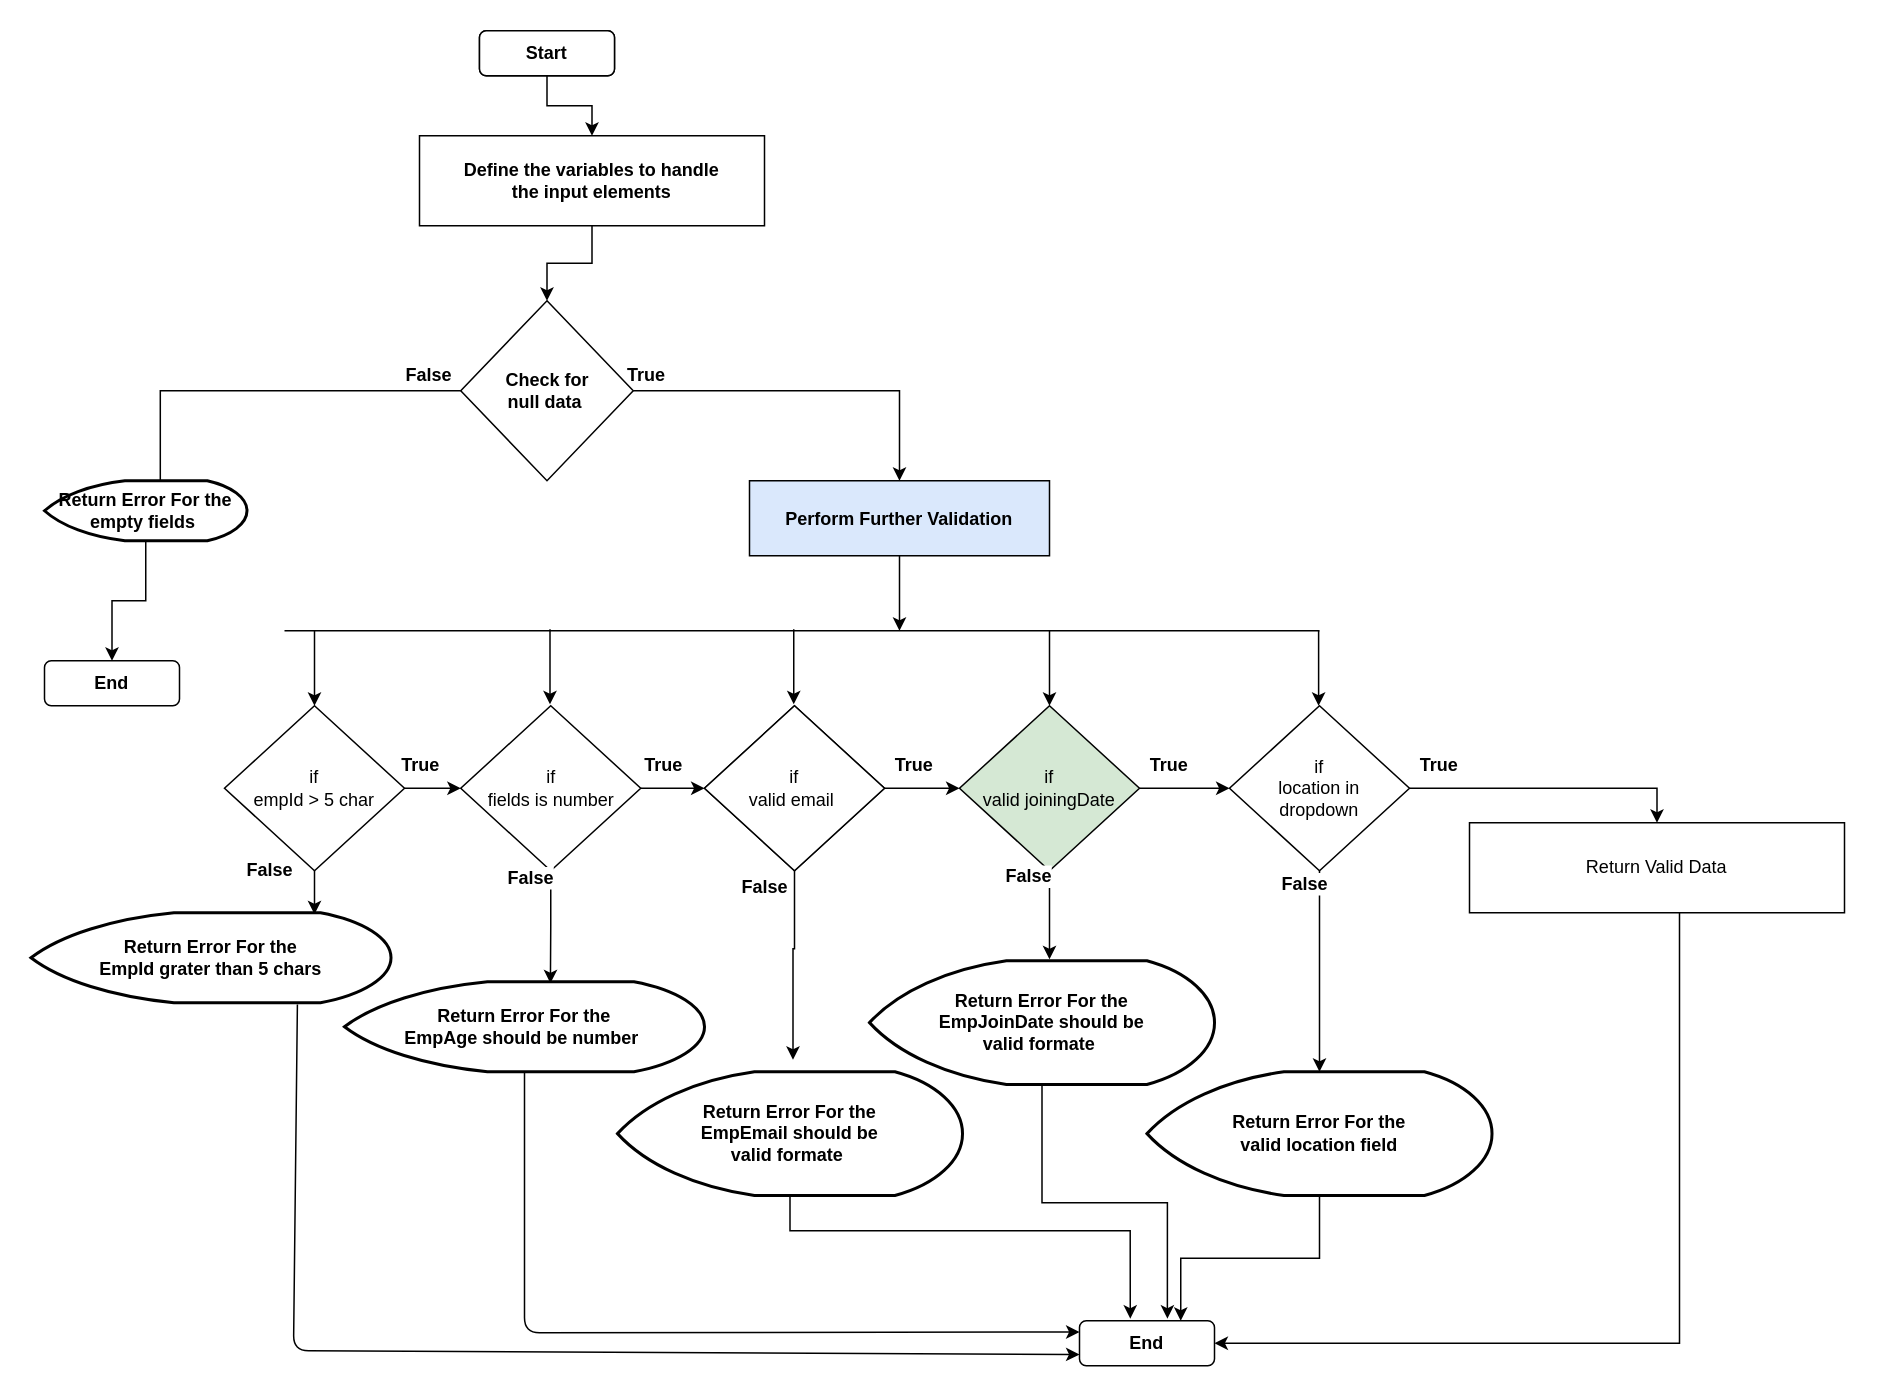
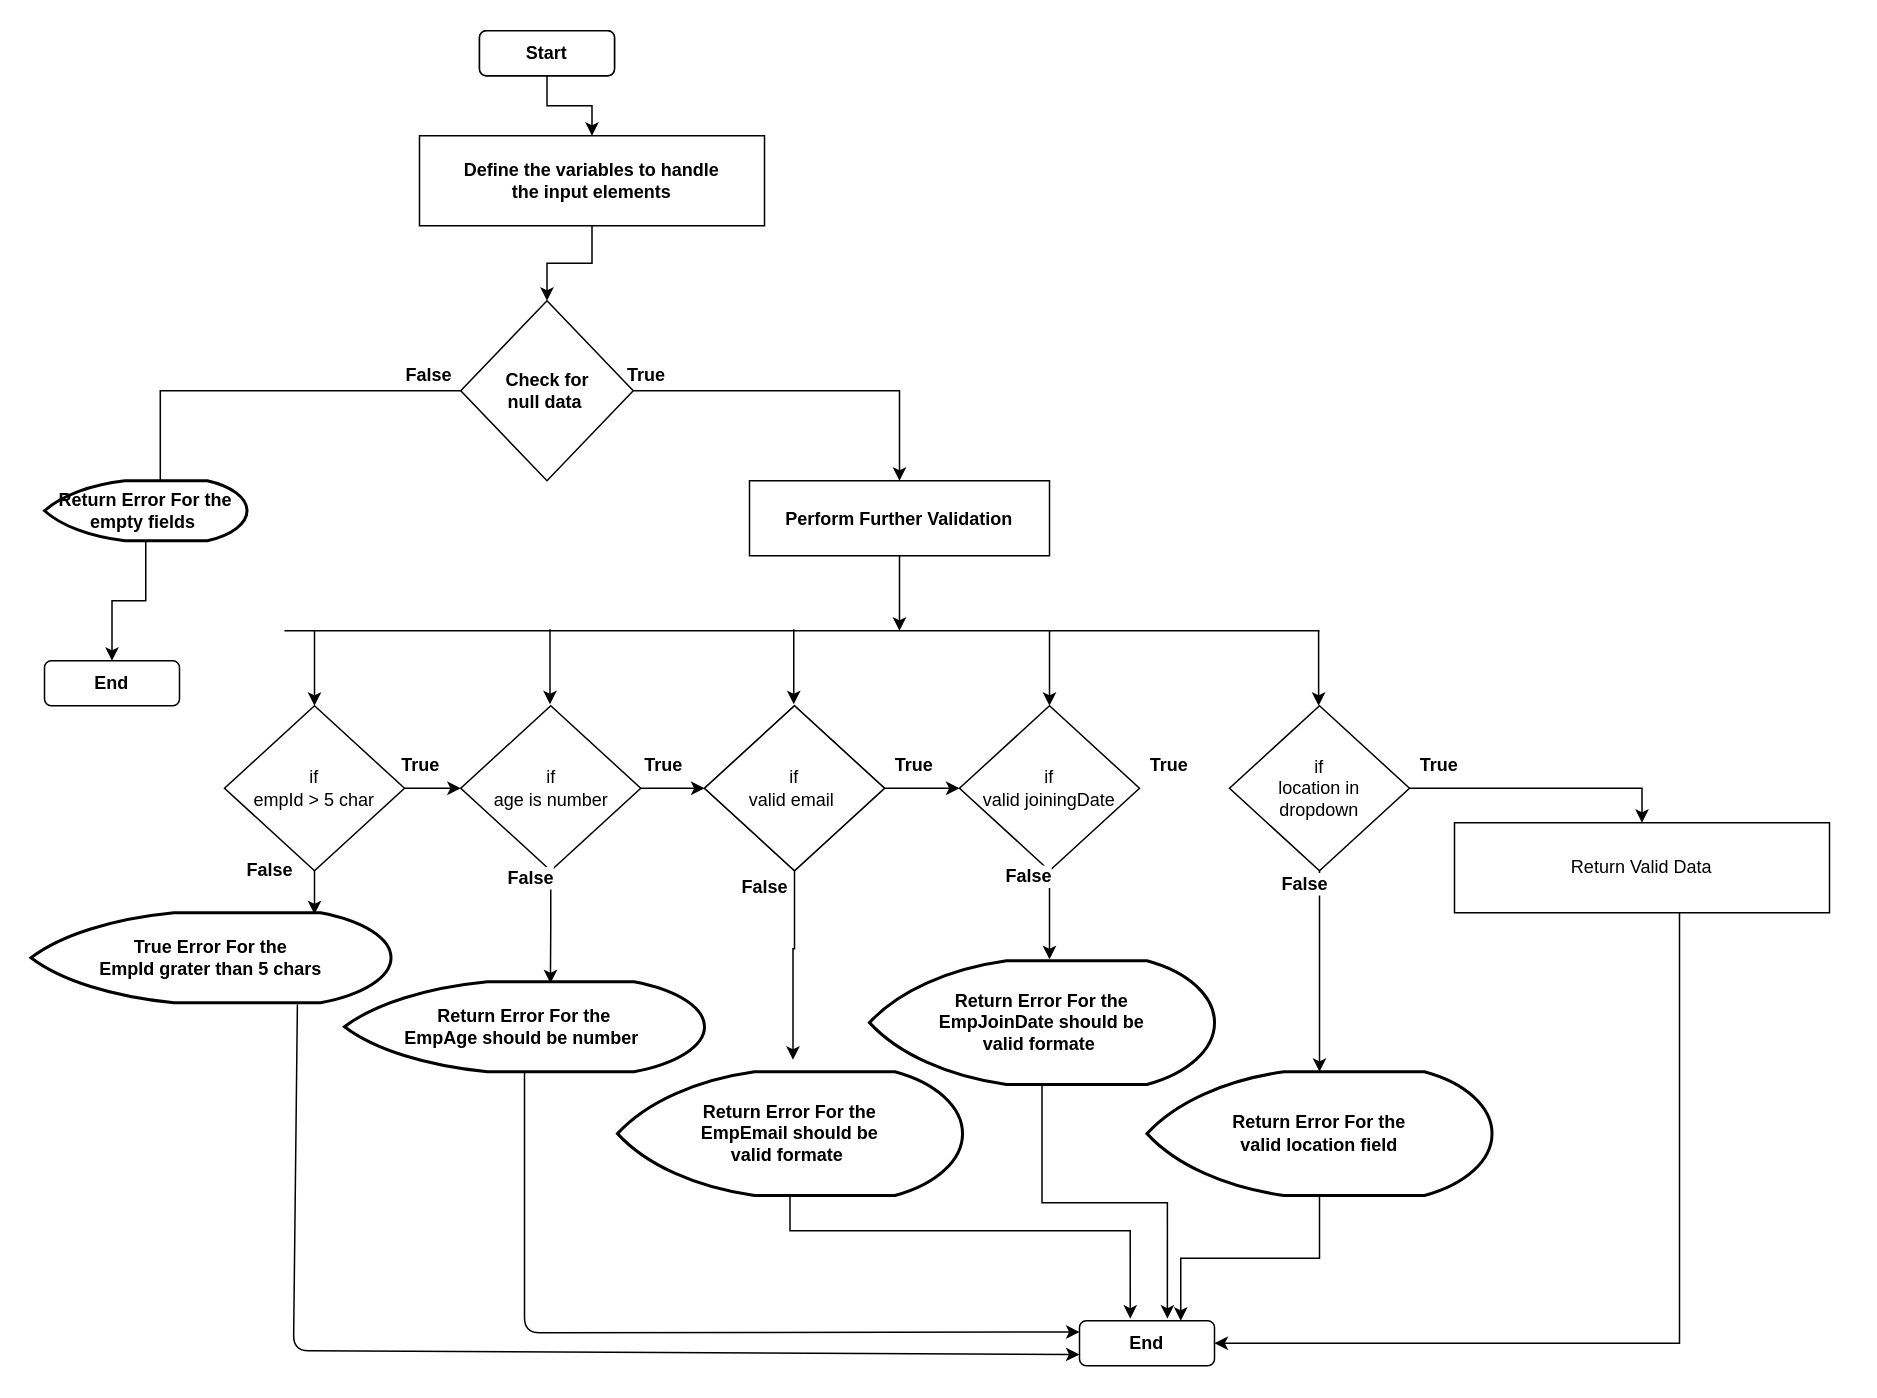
node "Perform Further Validation": fillcolor #dae8fc -> #ffffff
node "if fields is number": label "if fields is number" -> "if age is number"
node "if valid joiningDate": fillcolor #d5e8d4 -> #ffffff
edge "if valid joiningDate" -> "if location in dropdown": removed
node "Return Valid Data": moved (1657, 868) -> (1642, 868)
node "Return Error For the EmpId grater than 5 chars": label "Return Error For the EmpId grater than 5 chars" -> "True Error For the EmpId grater than 5 chars"
